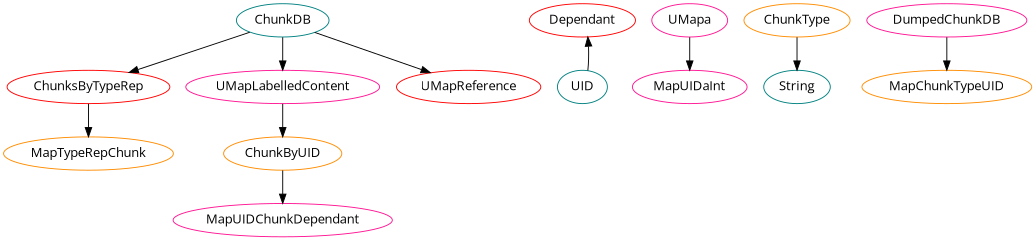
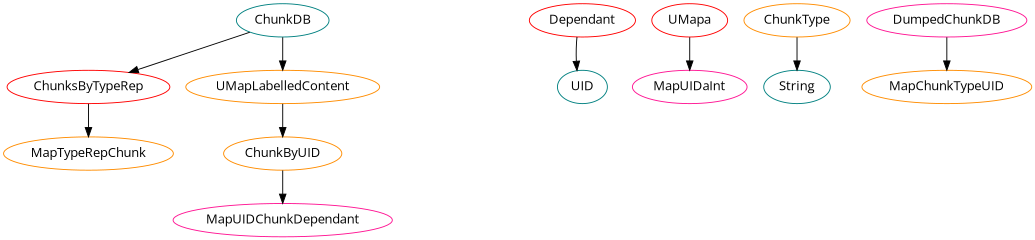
node "UMapa": color deeppink -> red
edge "UID" -> "Dependant": reversed
node "UMapLabelledContent": color deeppink -> darkorange
node "UMapReference": removed
